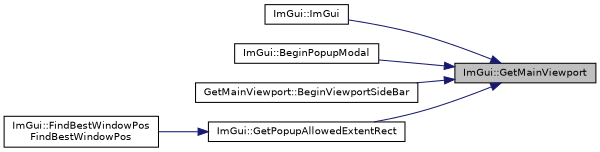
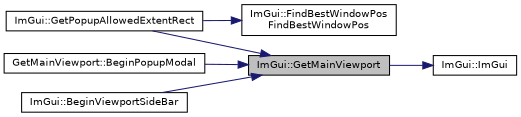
edge "ImGui::ImGui" -> "ImGui::GetMainViewport": reversed
node "ImGui::BeginPopupModal": label "ImGui::BeginPopupModal" -> "GetMainViewport::BeginPopupModal"
node "GetMainViewport::BeginViewportSideBar": label "GetMainViewport::BeginViewportSideBar" -> "ImGui::BeginViewportSideBar"
edge "ImGui::FindBestWindowPos FindBestWindowPos" -> "ImGui::GetPopupAllowedExtentRect": reversed
